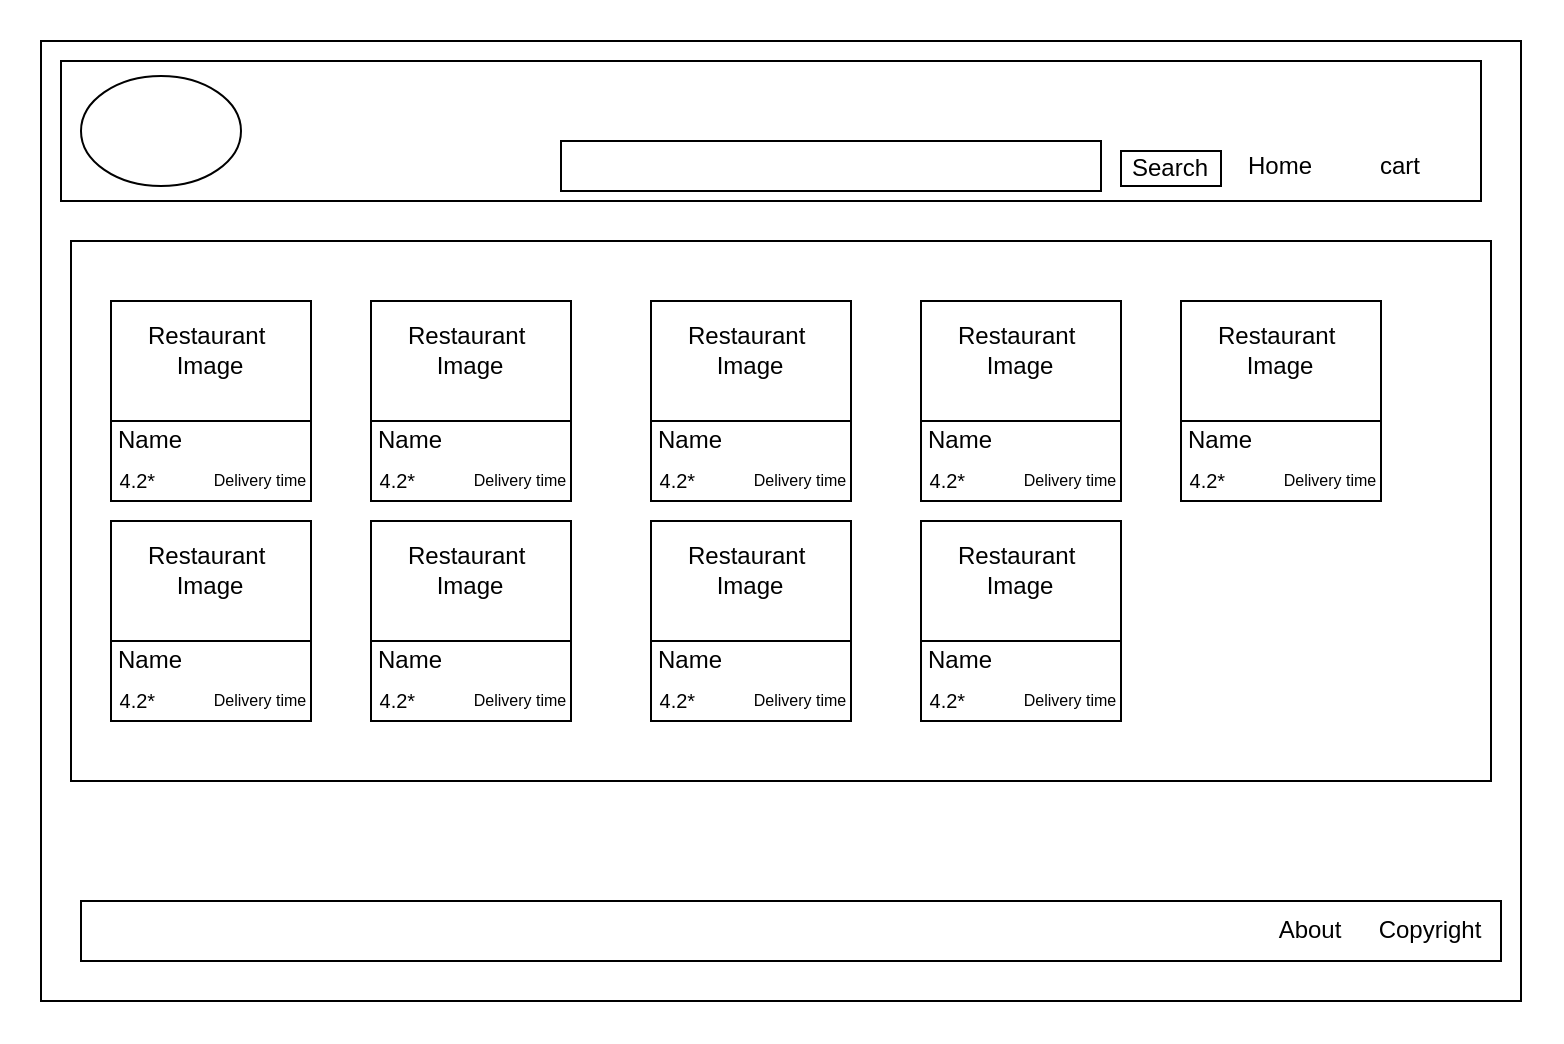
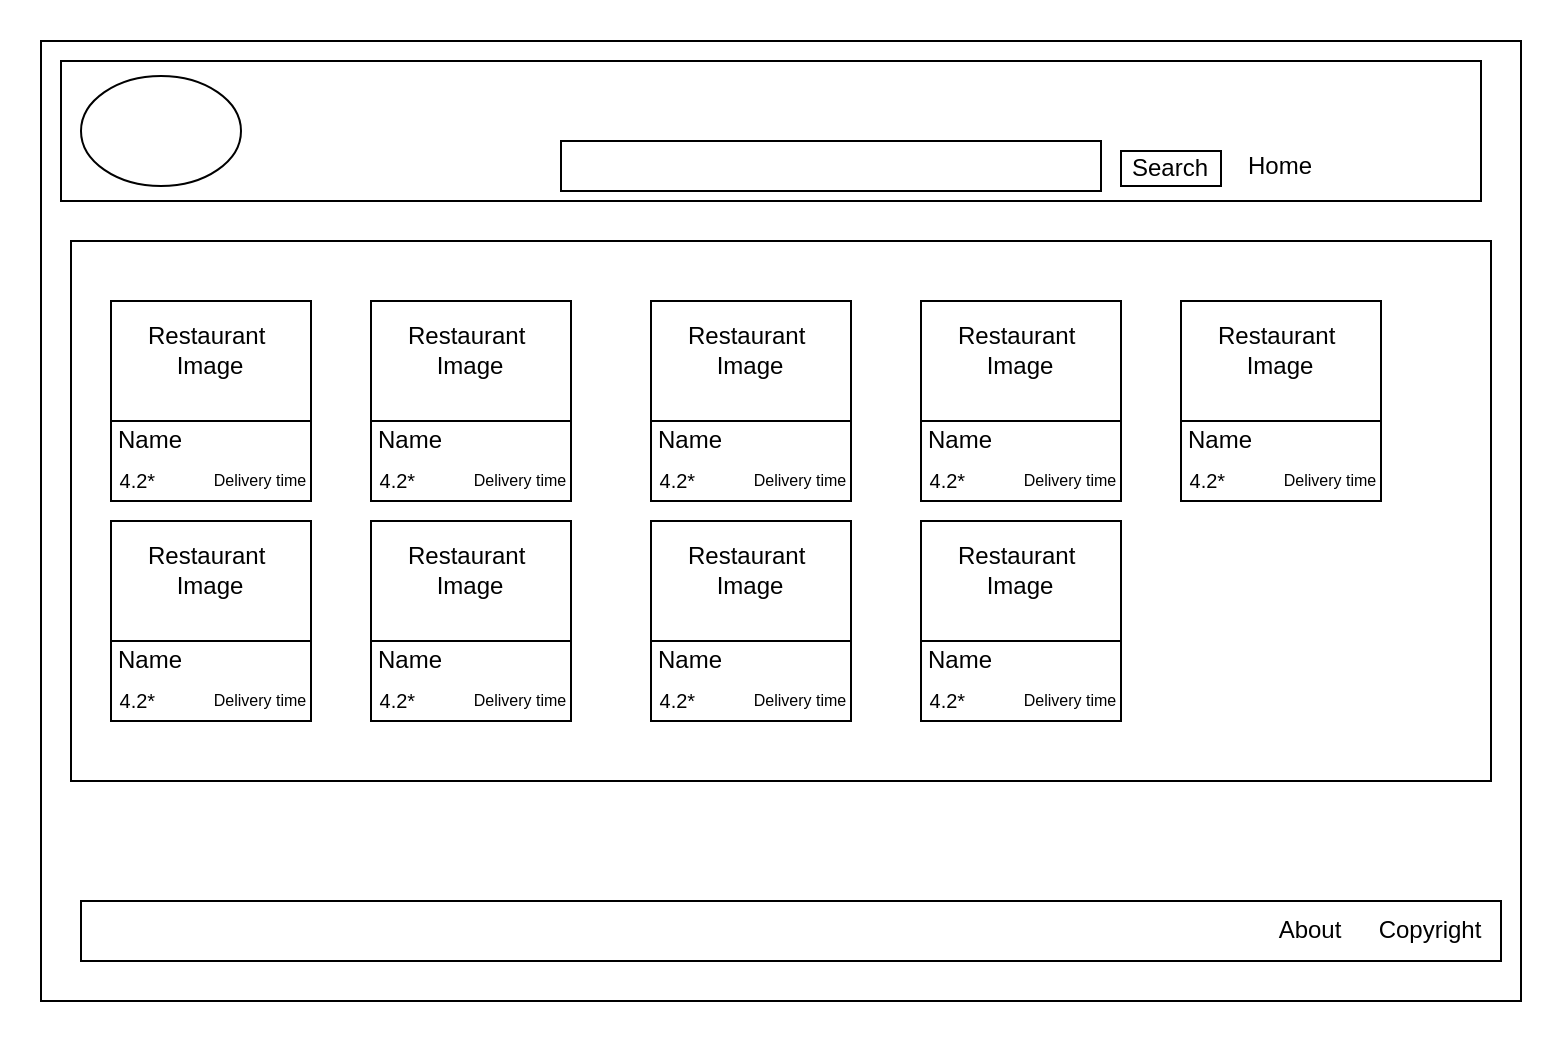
node "cart": removed
